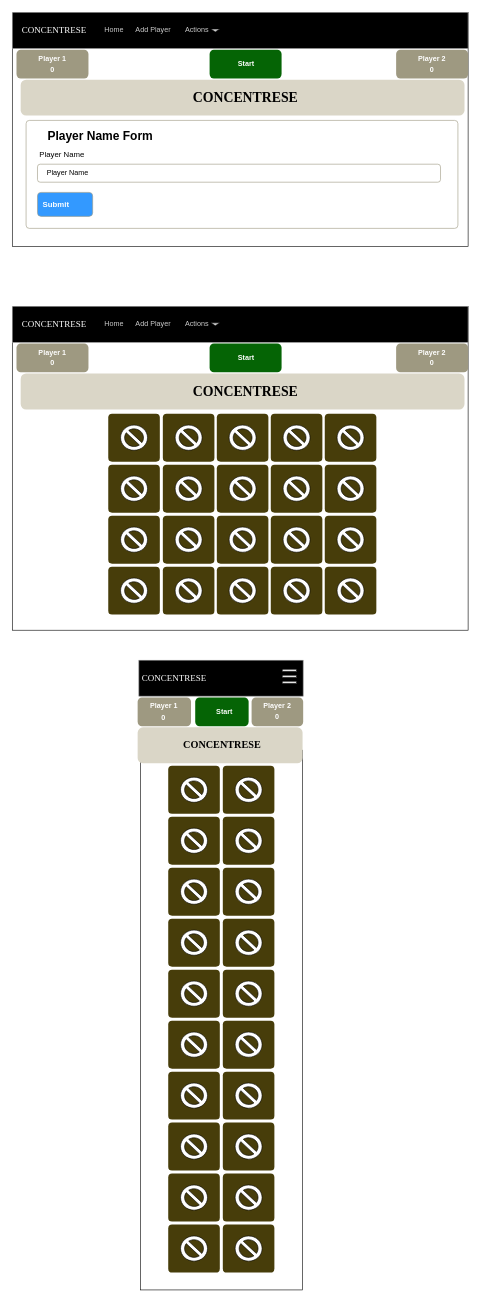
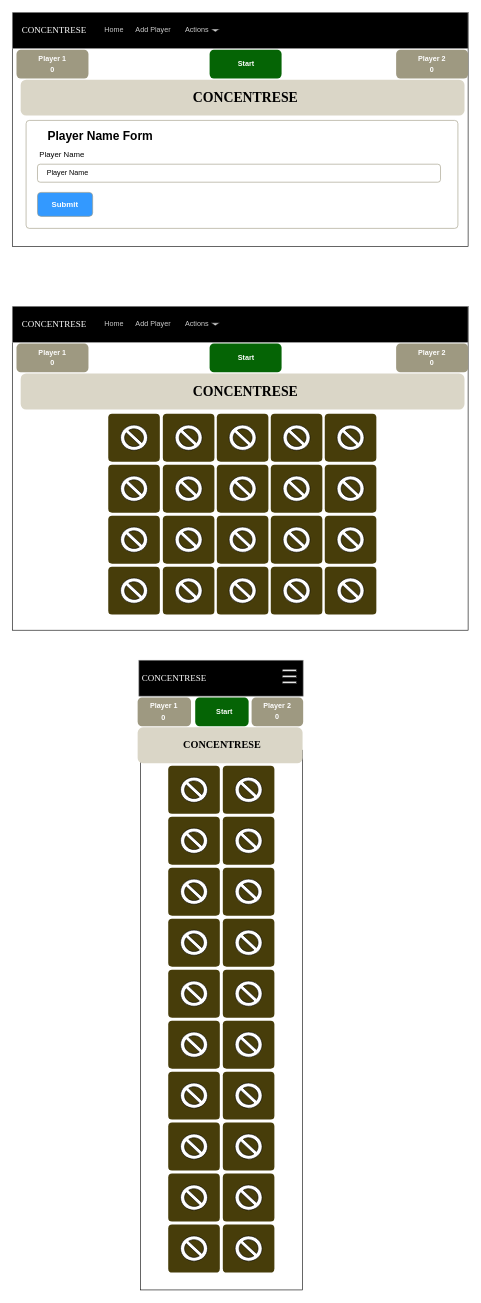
node "Submit": moved (56, 204) -> (65, 204)
